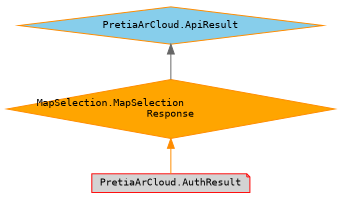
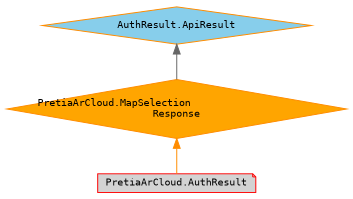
node "PretiaArCloud.ApiResult": label "PretiaArCloud.ApiResult" -> "AuthResult.ApiResult"
node "MapSelection.MapSelection Response": label "MapSelection.MapSelection Response" -> "PretiaArCloud.MapSelection Response"
